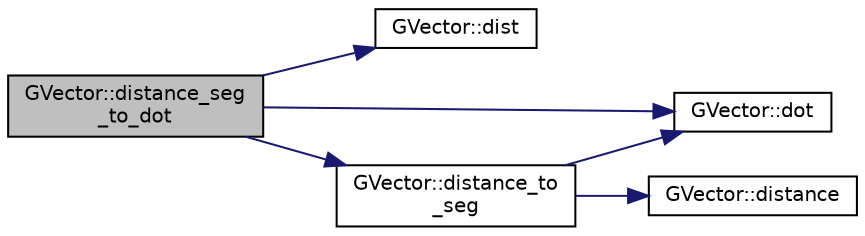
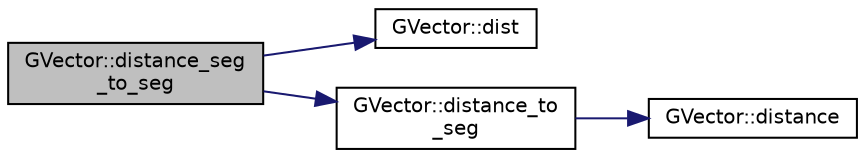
node "GVector::distance_seg _to_dot": label "GVector::distance_seg _to_dot" -> "GVector::distance_seg _to_seg"
node "GVector::dot": removed
